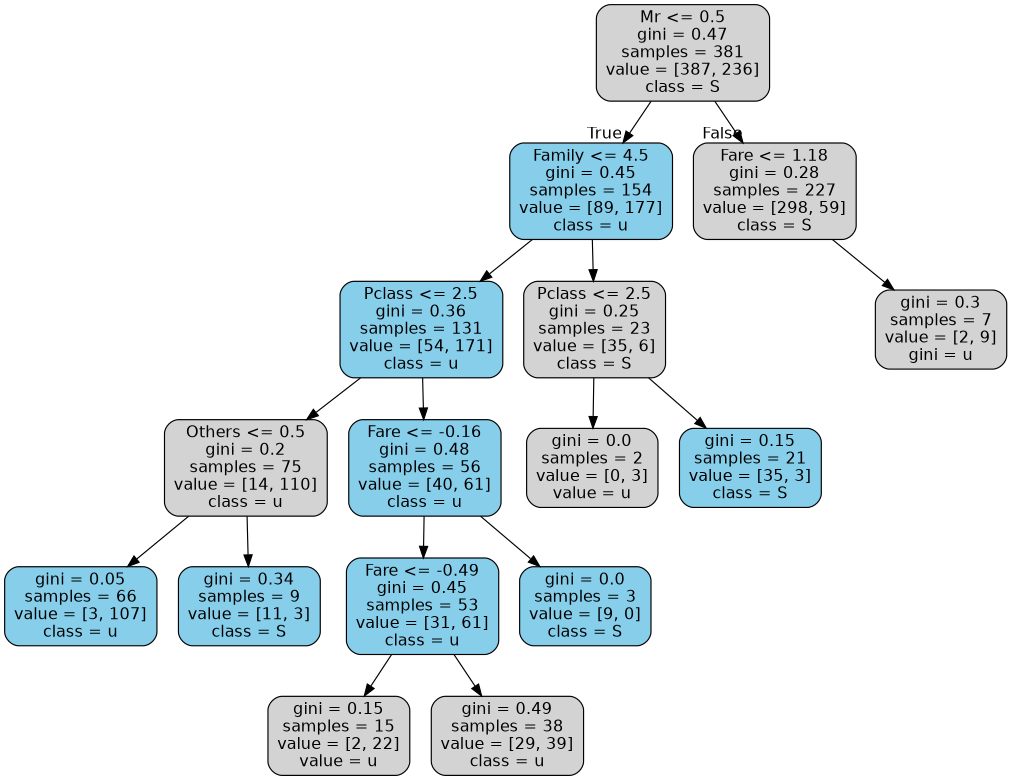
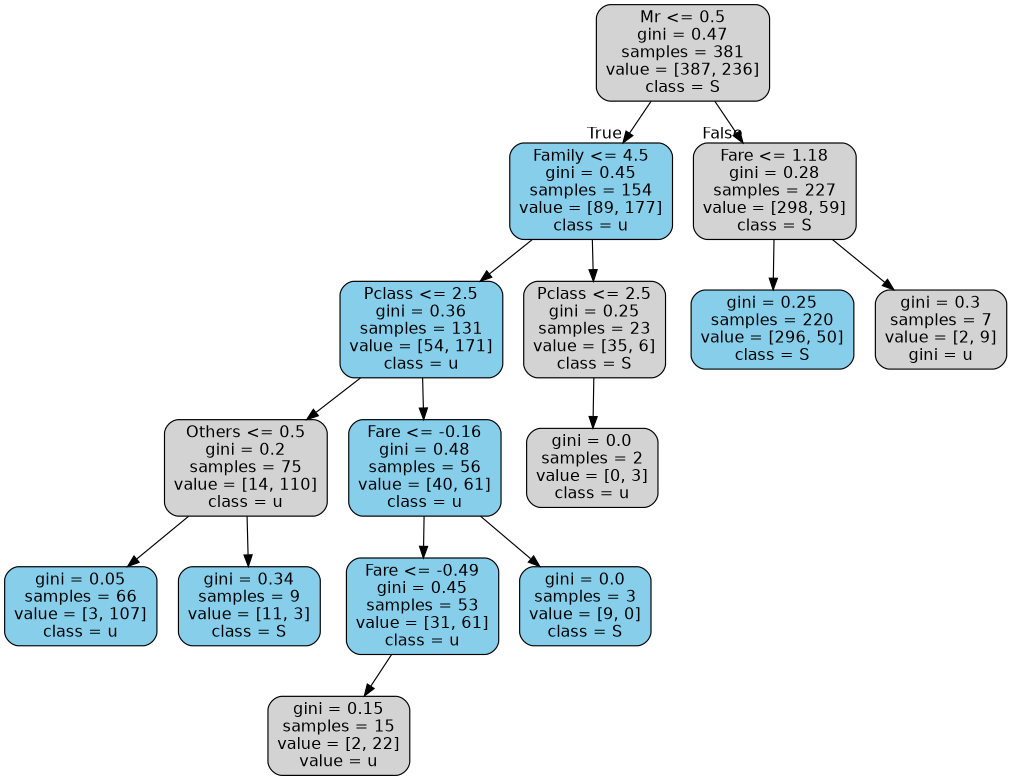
node "gini = 0.25 samples = 220 value = [296, 50] class = S": added
node "gini = 0.0 samples = 2 value = [0, 3] value = u": label "gini = 0.0 samples = 2 value = [0, 3] value = u" -> "gini = 0.0 samples = 2 value = [0, 3] class = u"
node "gini = 0.15 samples = 21 value = [35, 3] class = S": removed
node "gini = 0.49 samples = 38 value = [29, 39] class = u": removed
